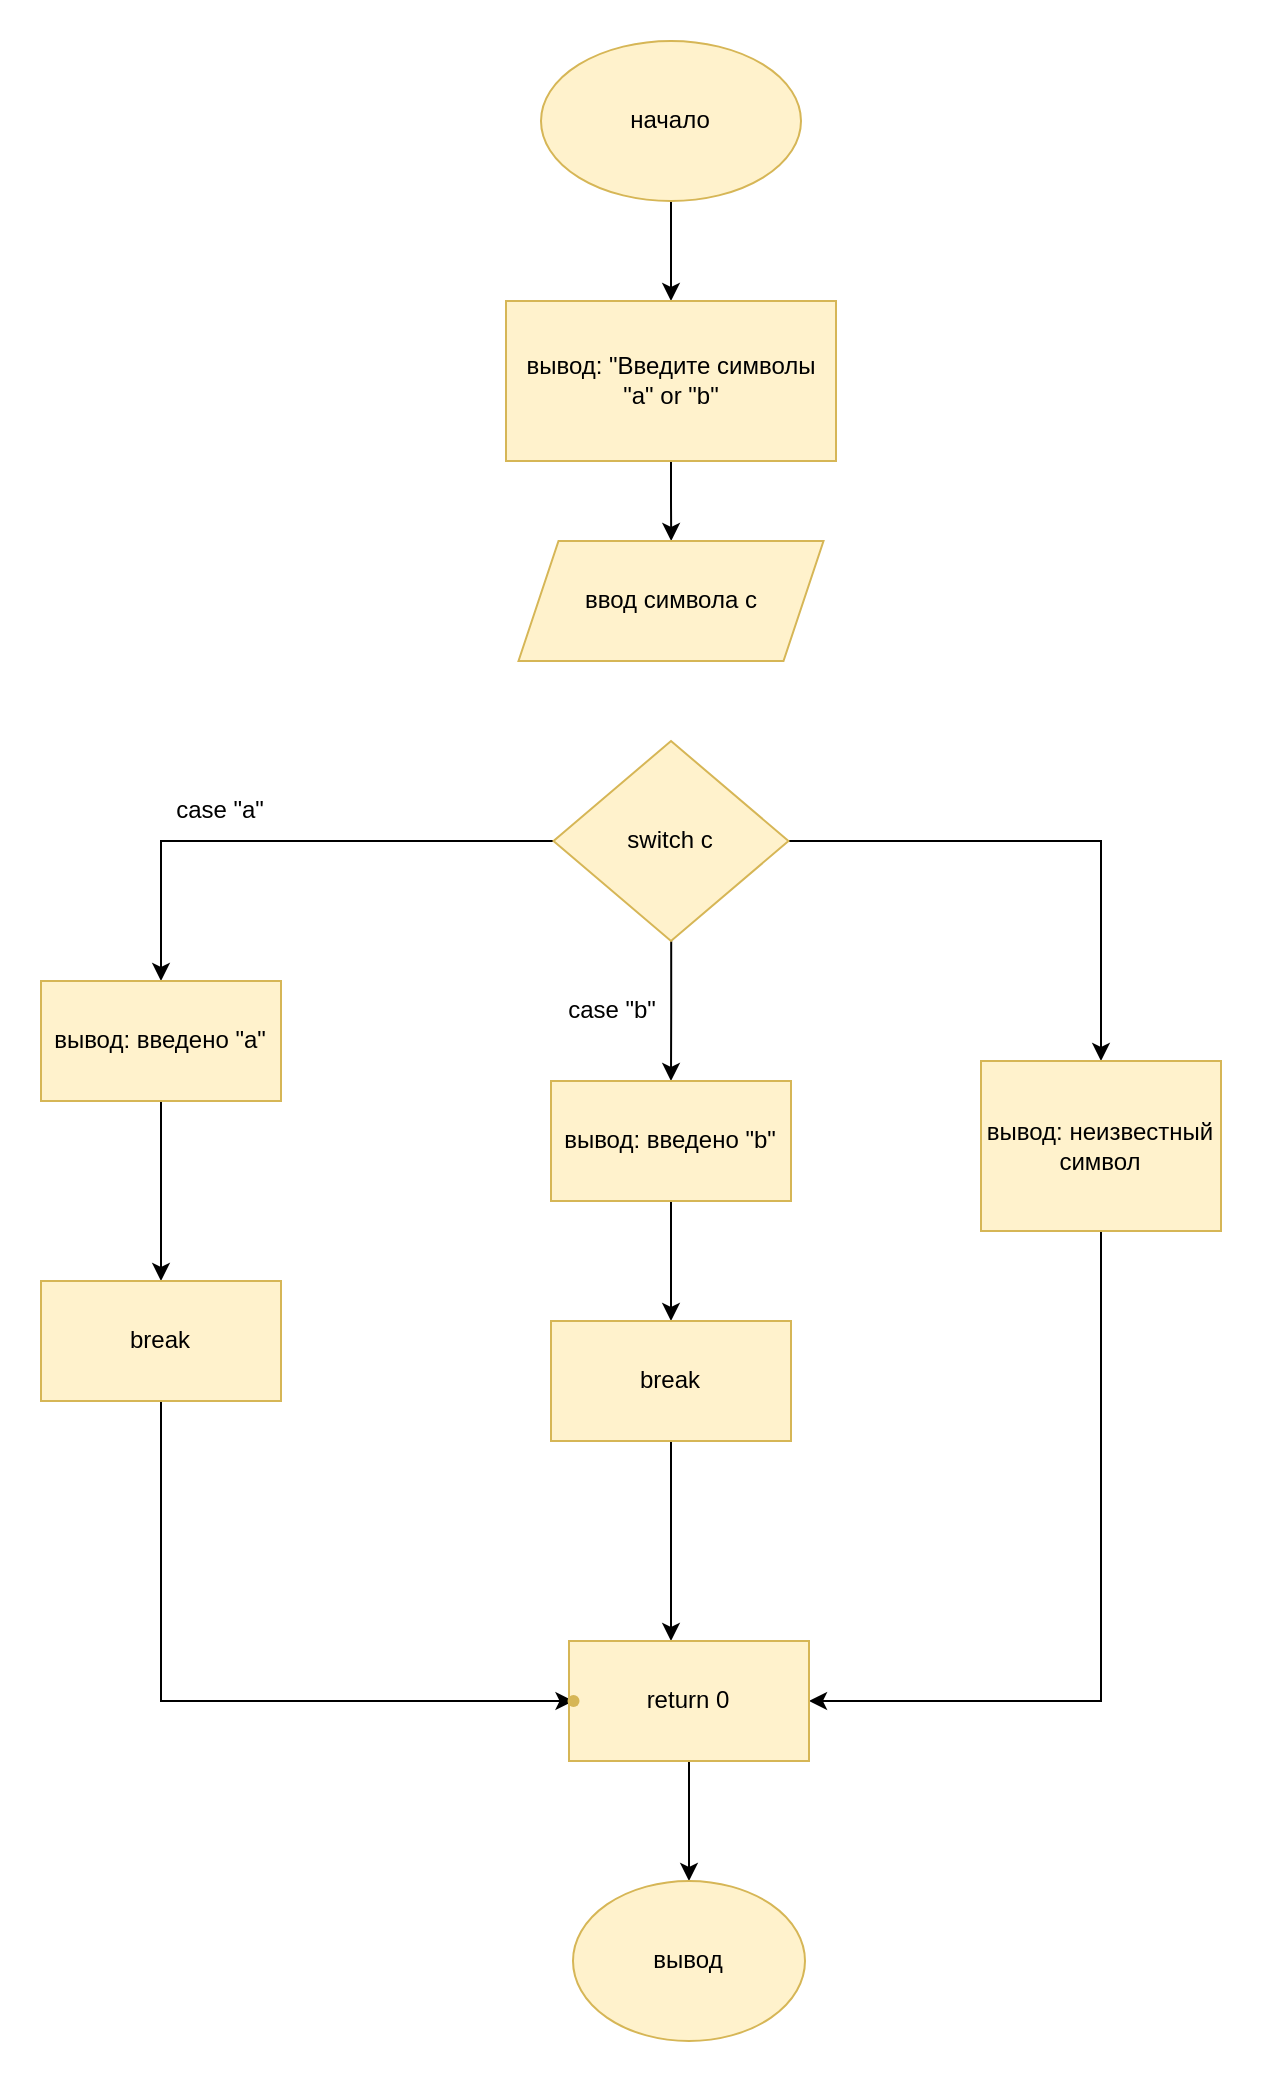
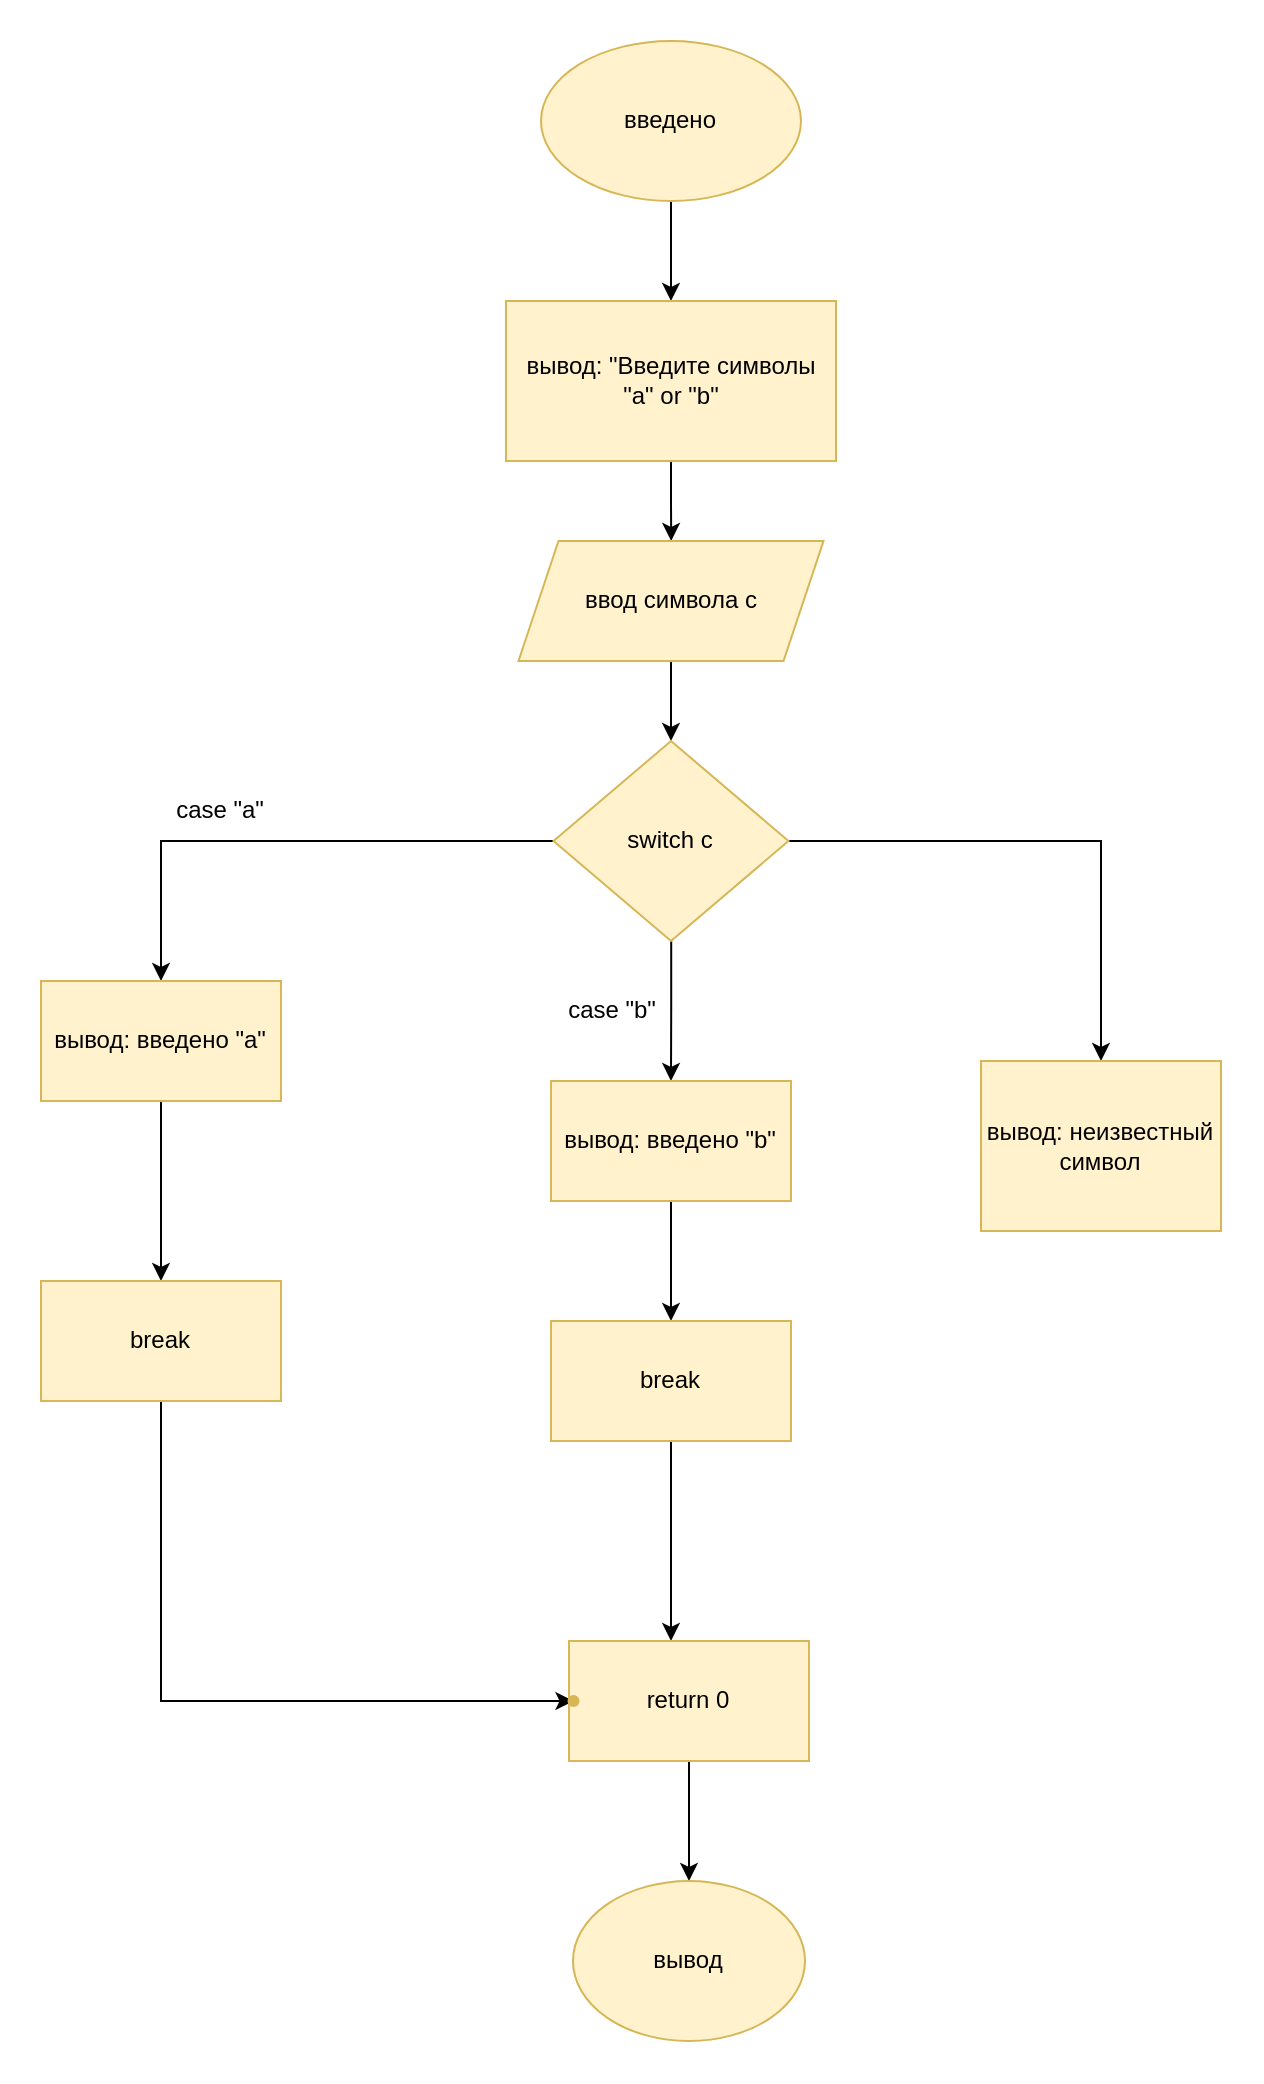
node "начало": label "начало" -> "введено"
edge "ввод символа с" -> "switch c": added
edge "вывод: неизвестный символ" -> "return 0": removed
